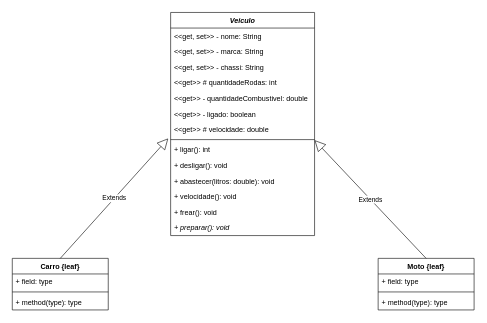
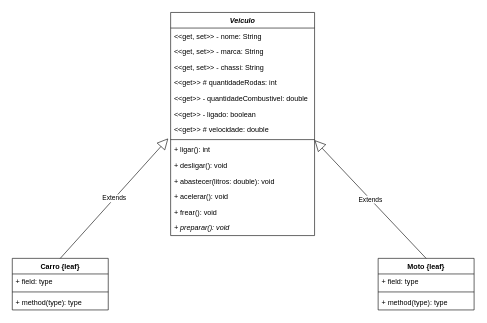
node "+ velocidade(): void": label "+ velocidade(): void" -> "+ acelerar(): void"
